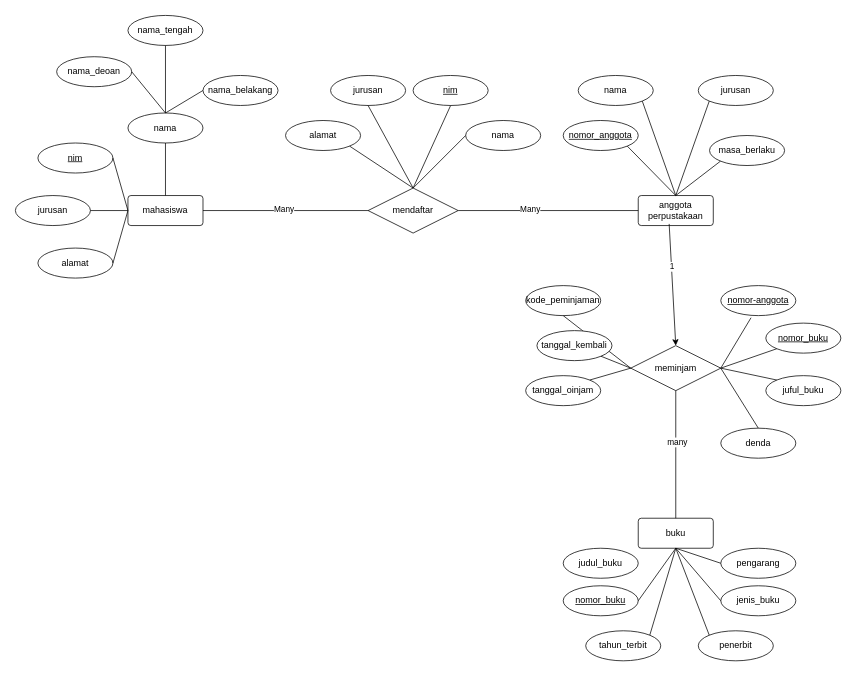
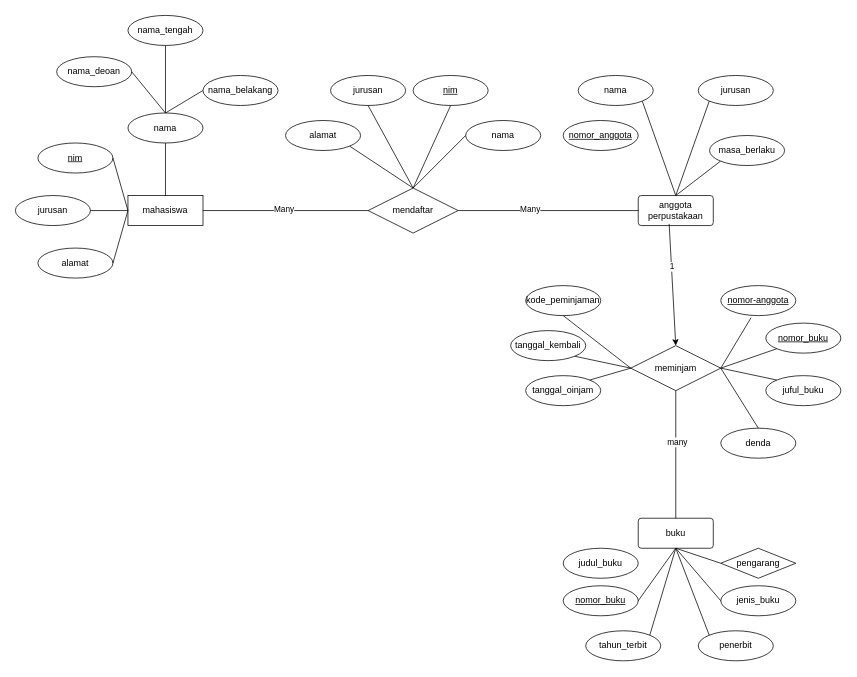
edge "nomor_anggota" -- "anggota perpustakaan": removed
node "mahasiswa": shape rounded rectangle -> rectangle
node "tanggal_kembali": moved (574, 345) -> (548, 345)
node "pengarang": shape ellipse -> diamond
